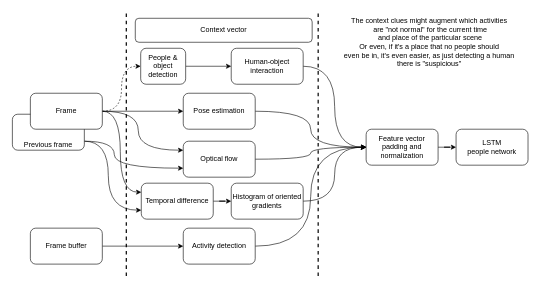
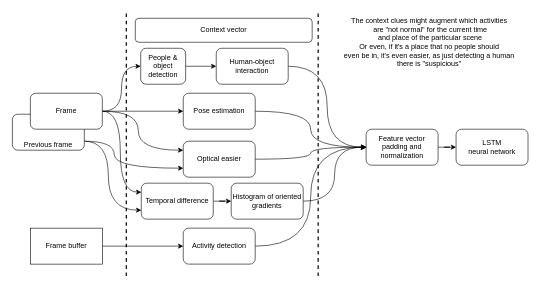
node "Human-object interaction": moved (267, 66) -> (252, 66)
edge "Frame" -> "People & object detection": style dashed -> solid
node "LSTM people network": label "LSTM people network" -> "LSTM neural network"
node "Optical flow": label "Optical flow" -> "Optical easier"
node "Frame buffer": shape rounded rectangle -> rectangle
